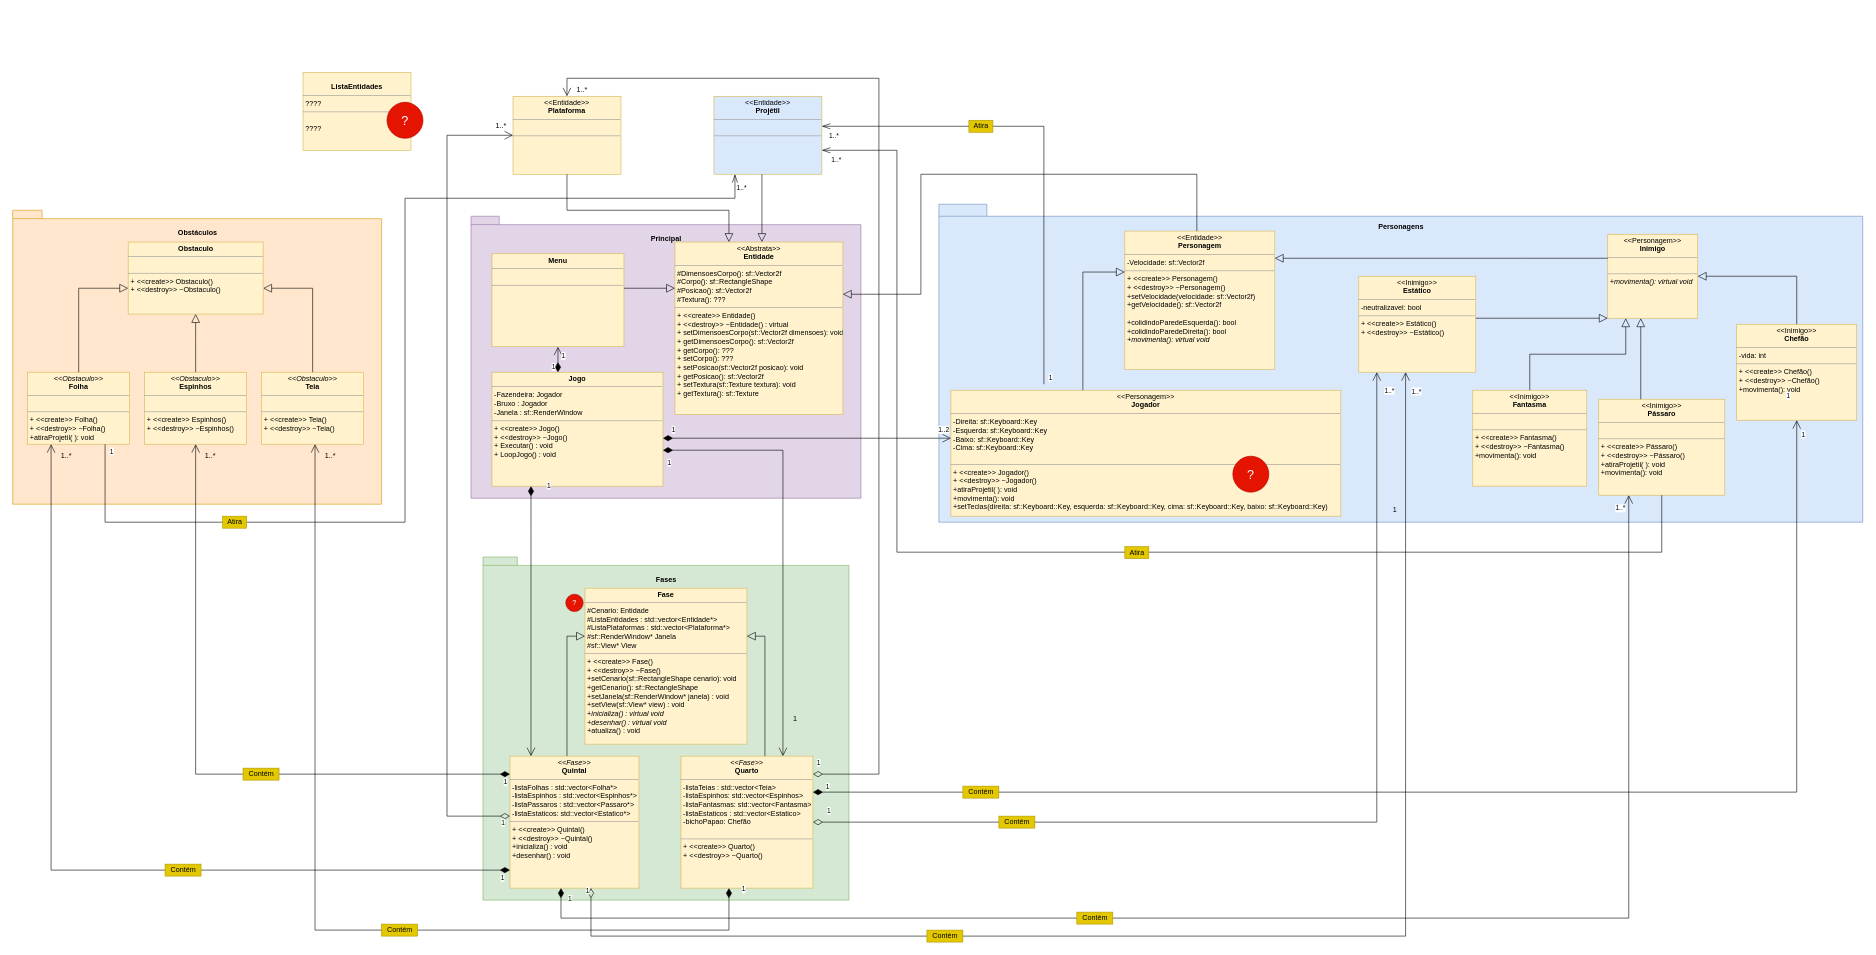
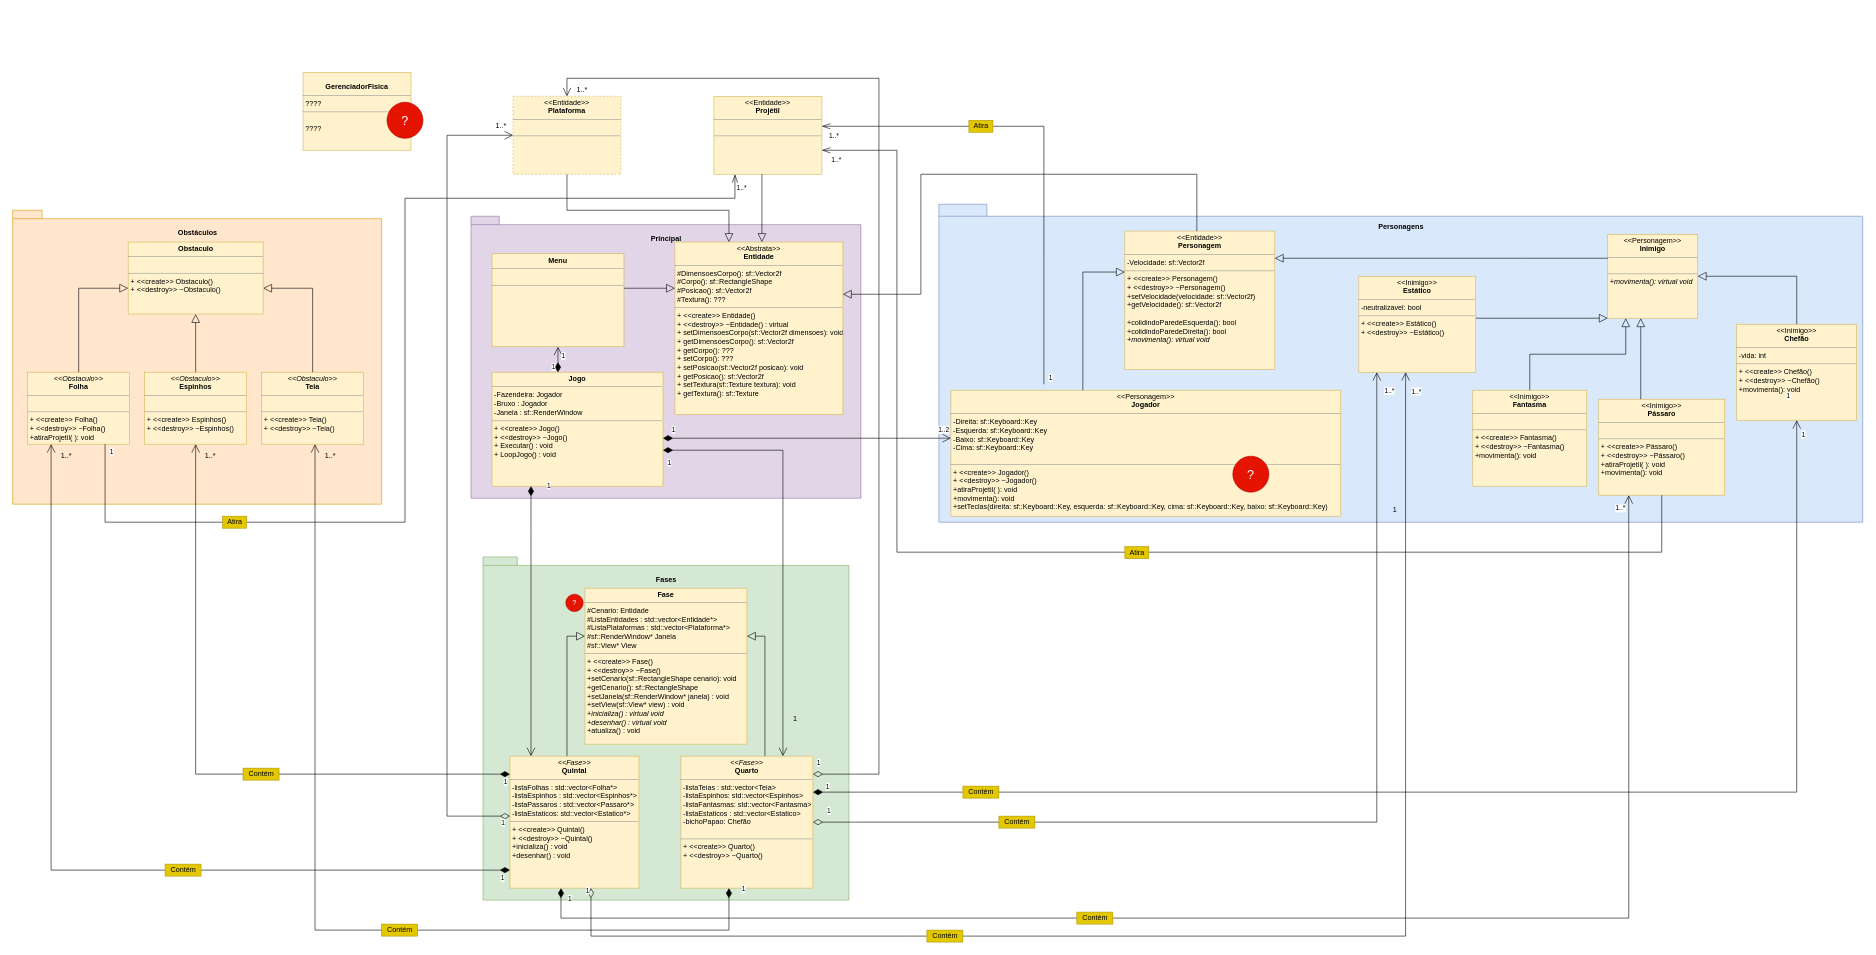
node "ListaEntidades ???? ????": label "ListaEntidades ???? ????" -> "GerenciadorFisica ???? ????"
node "<<Entidade>> Plataforma": style solid -> dashed
node "<<Entidade>> Projétil": fillcolor #dae8fc -> #fff2cc
